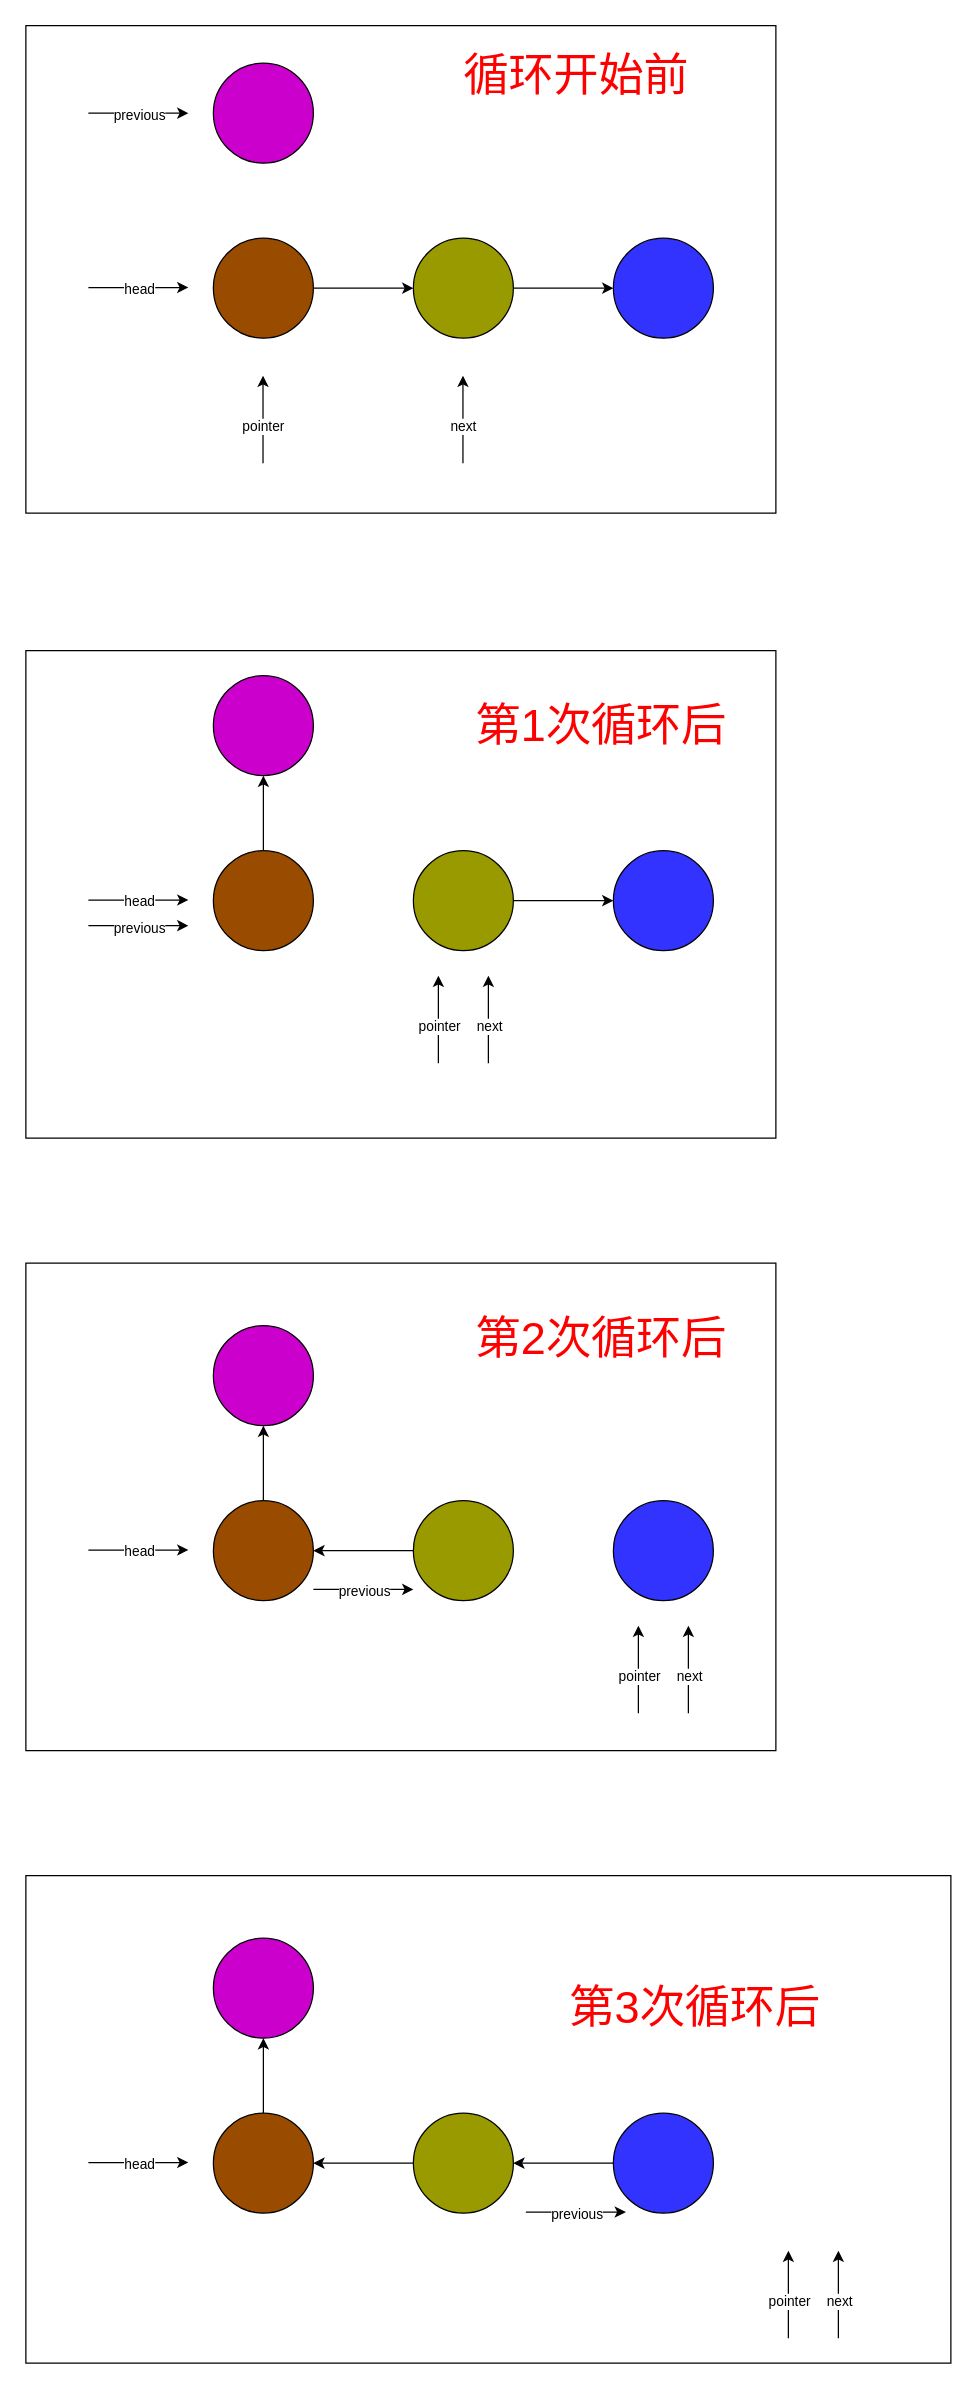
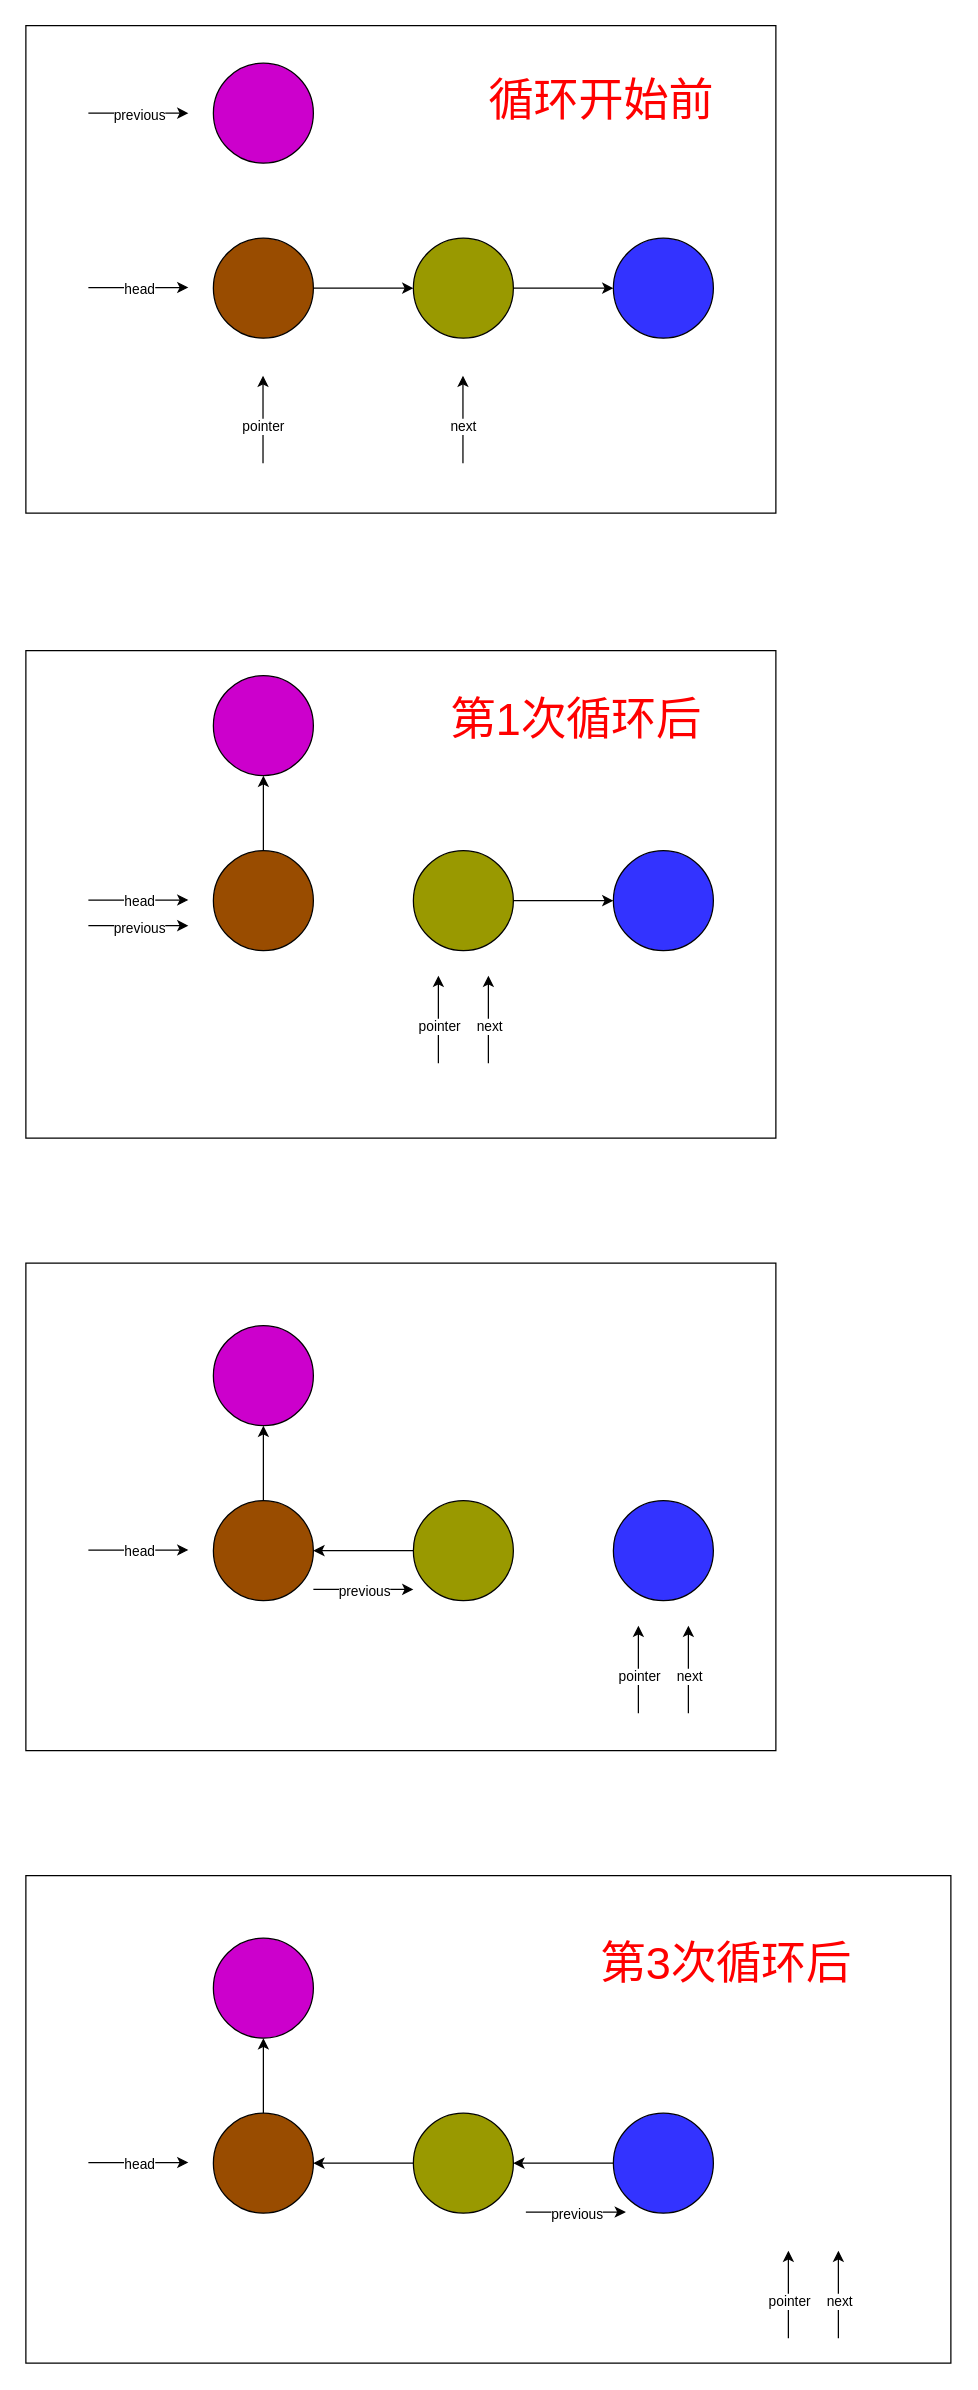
node "循环开始前": moved (576, 76) -> (601, 101)
node "第1次循环后": moved (601, 726) -> (576, 719)
node "第2次循环后": removed
node "第3次循环后": moved (694, 2007) -> (726, 1963)
